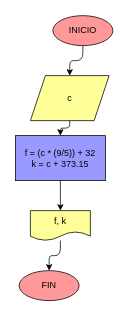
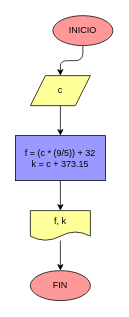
node "c": size 79x45 -> 60x30
node "FIN": moved (49, 285) -> (60, 285)
